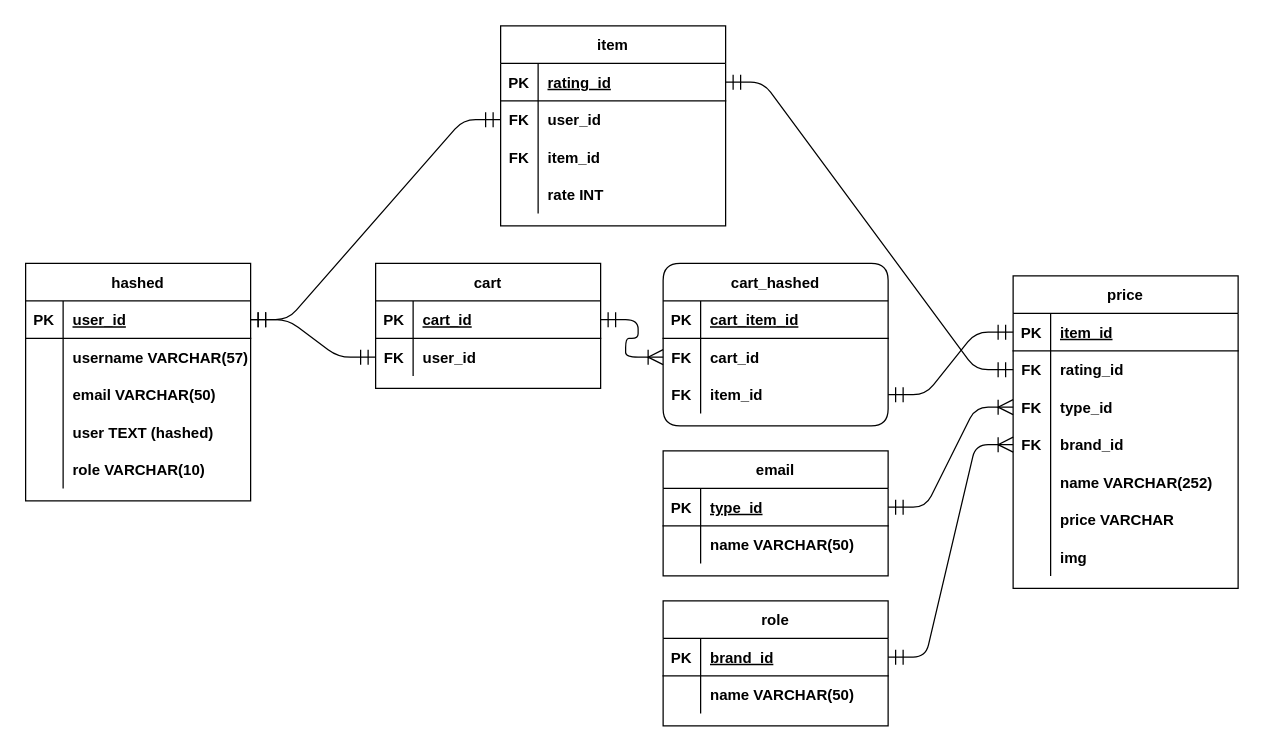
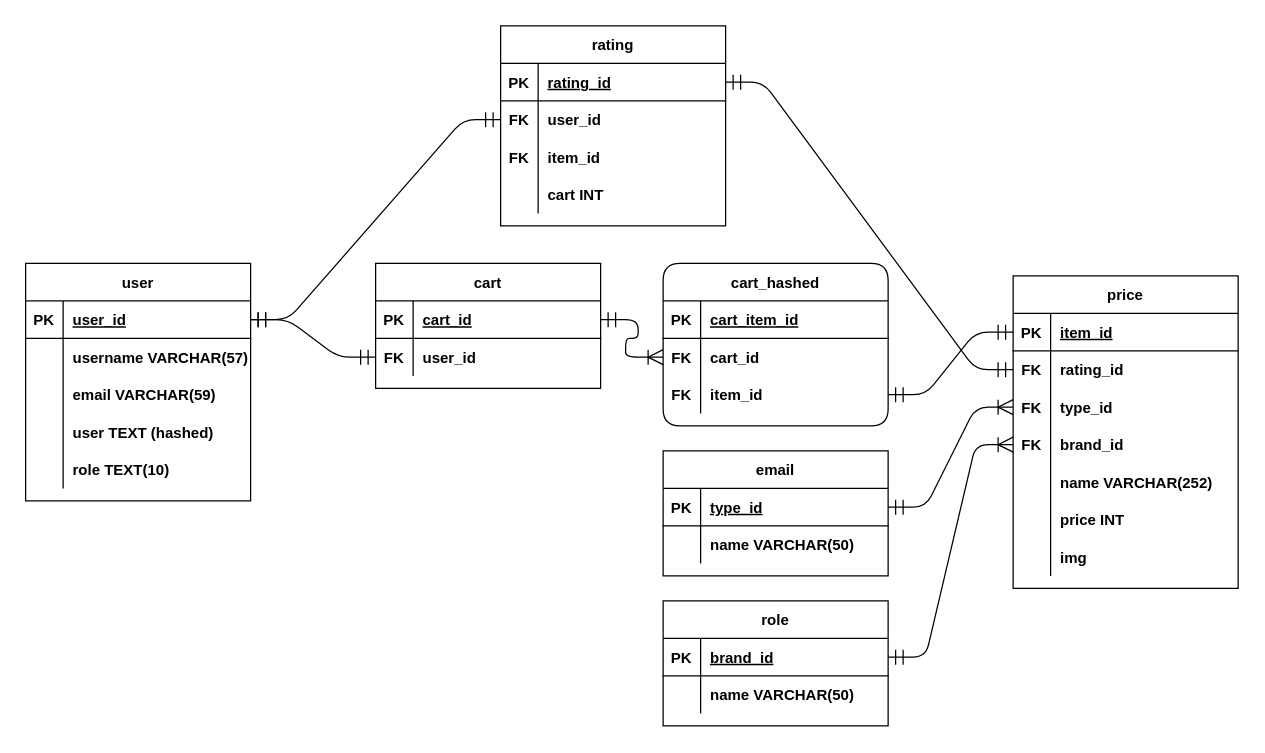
node "item": label "item" -> "rating"
node "rate INT": label "rate INT" -> "cart INT"
node "hashed": label "hashed" -> "user"
node "email VARCHAR(50)": label "email VARCHAR(50)" -> "email VARCHAR(59)"
node "role VARCHAR(10)": label "role VARCHAR(10)" -> "role TEXT(10)"
node "price VARCHAR": label "price VARCHAR" -> "price INT"
